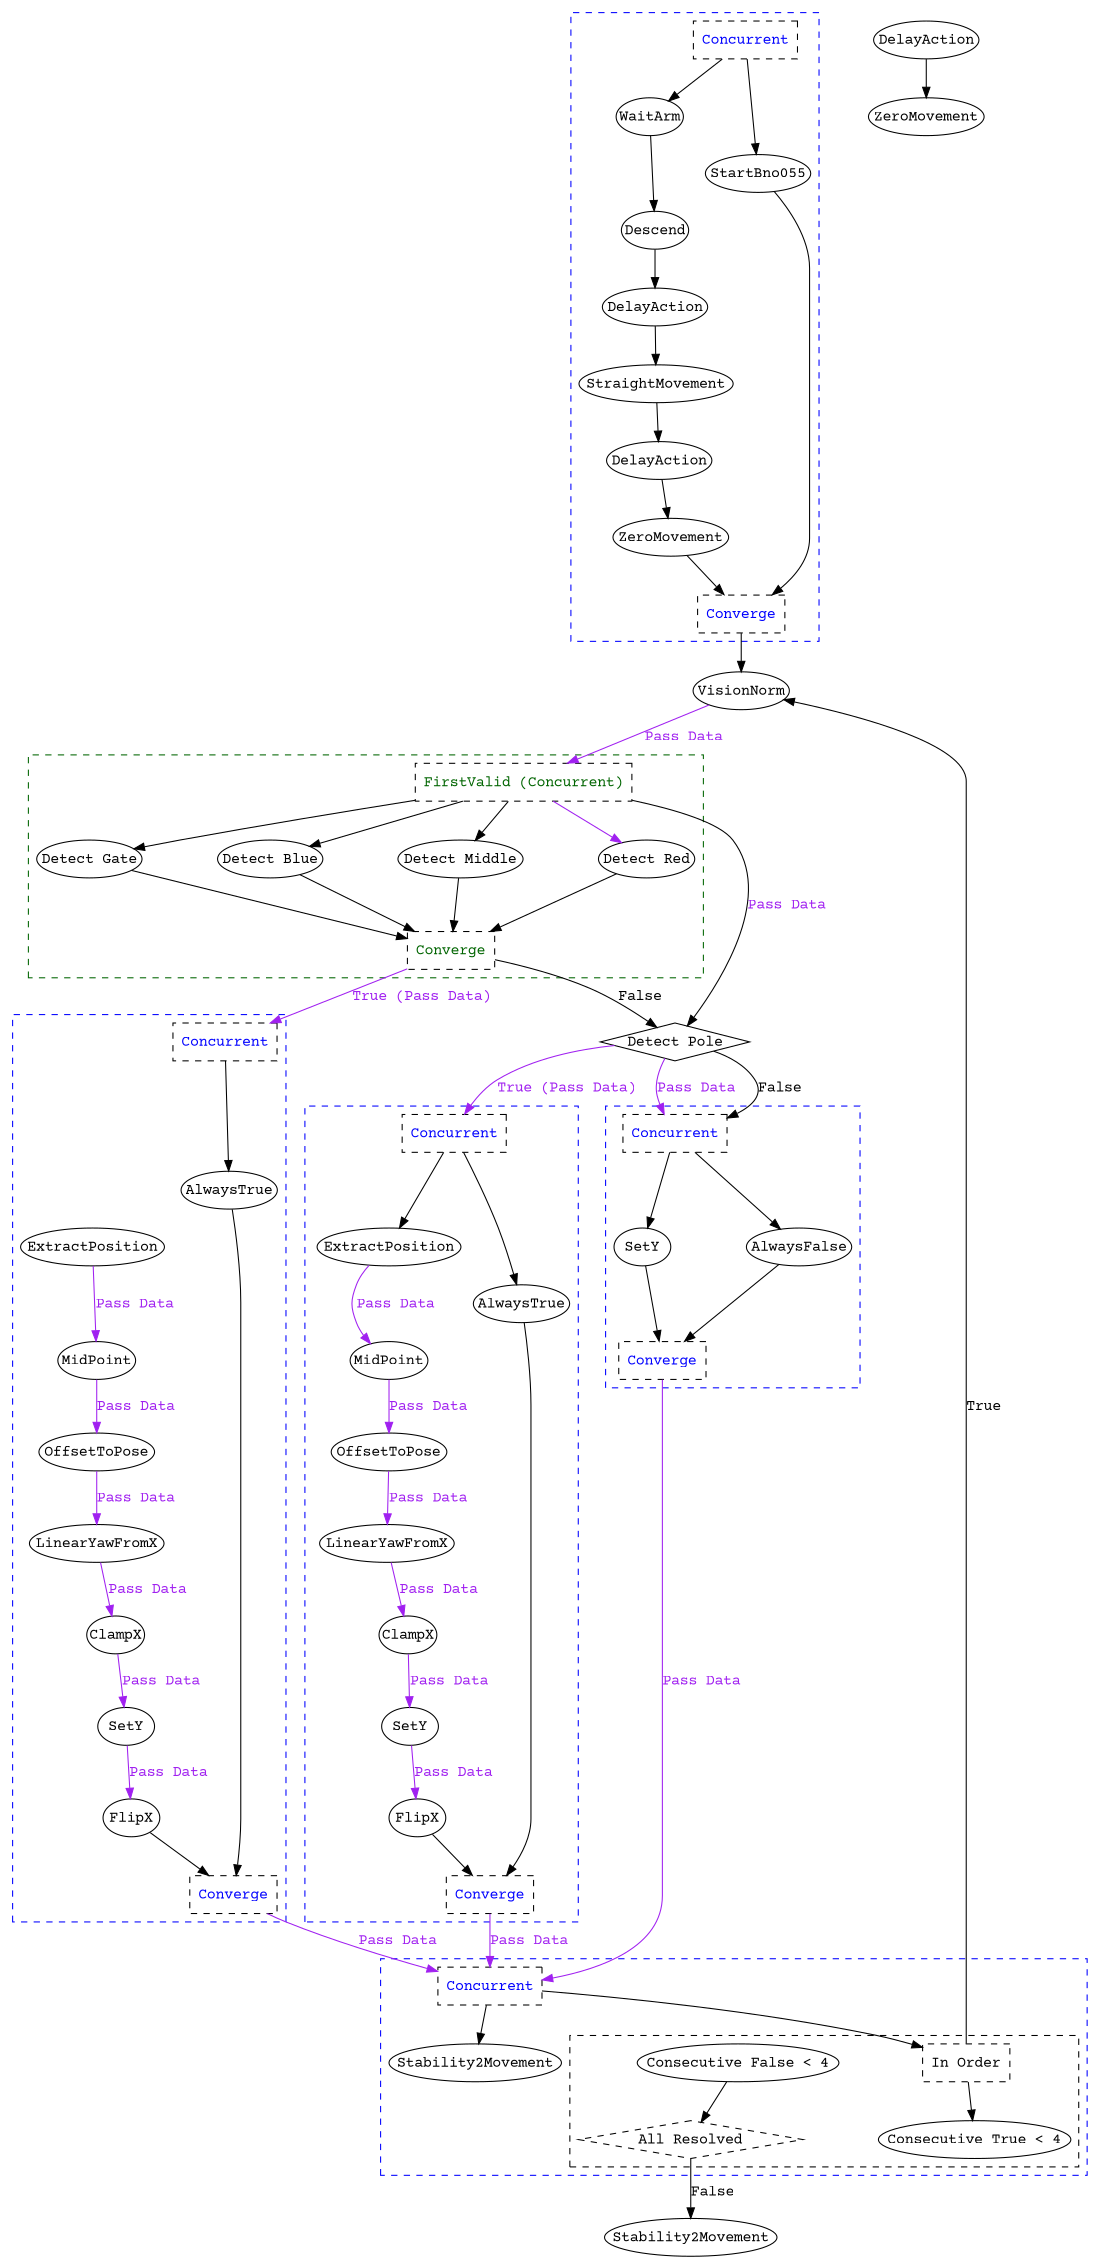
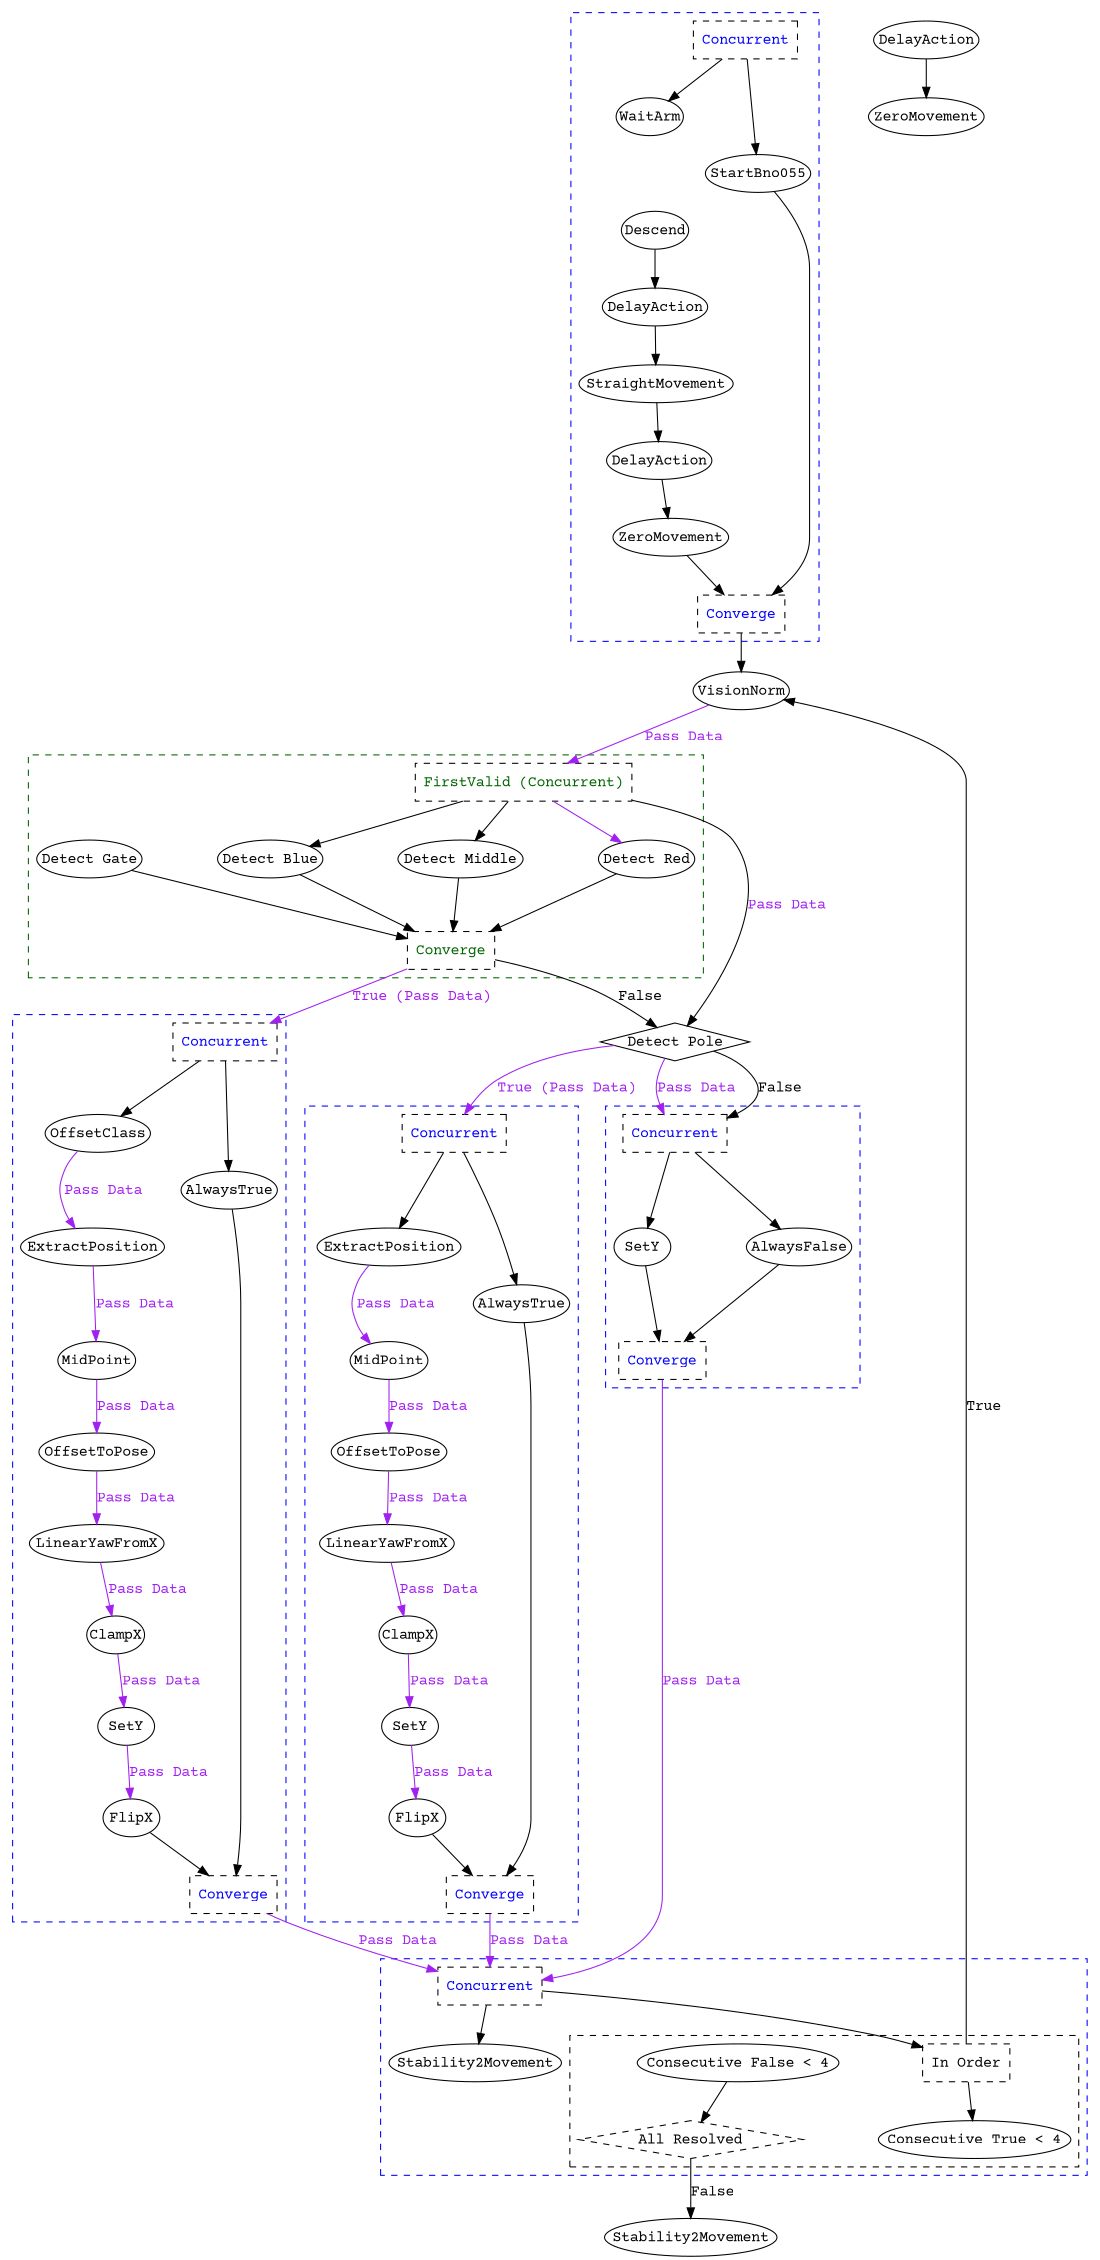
edge "WaitArm" -> "Descend": removed
edge "FirstValid (Concurrent)" -> "Detect Gate": removed
node "OffsetClass": added
